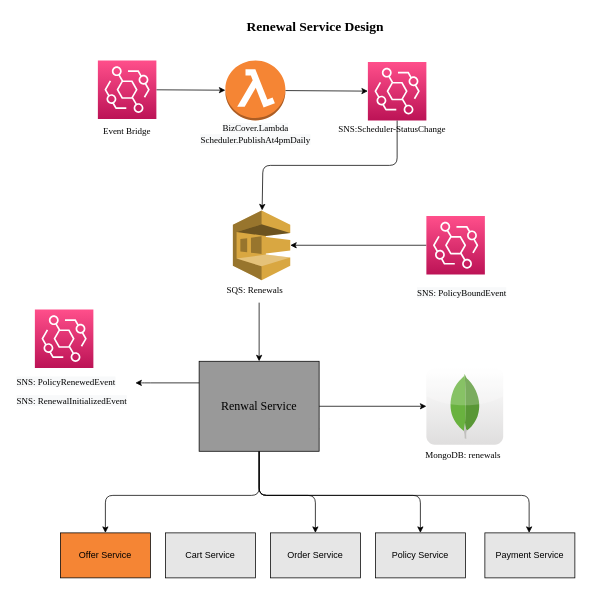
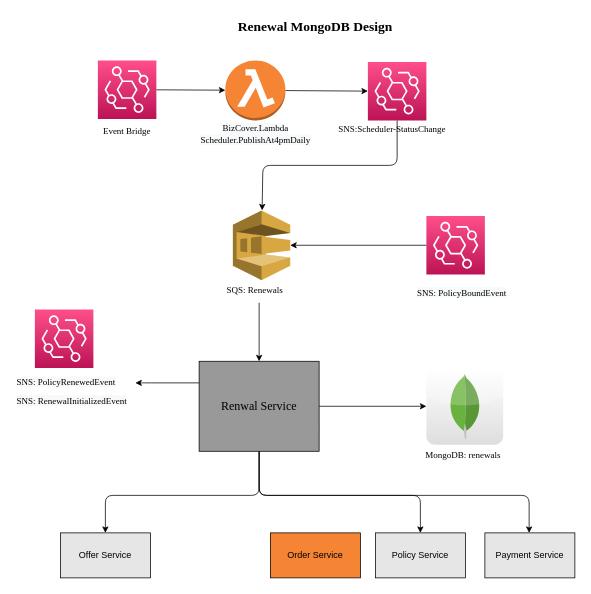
node "Renewal Service Design": label "Renewal Service Design" -> "Renewal MongoDB Design"
edge "Renwal Service" -> "Order Service": removed
node "Offer Service": fillcolor #f58534 -> #e6e6e6
node "Cart Service": removed
node "Order Service": fillcolor #e6e6e6 -> #f58534
